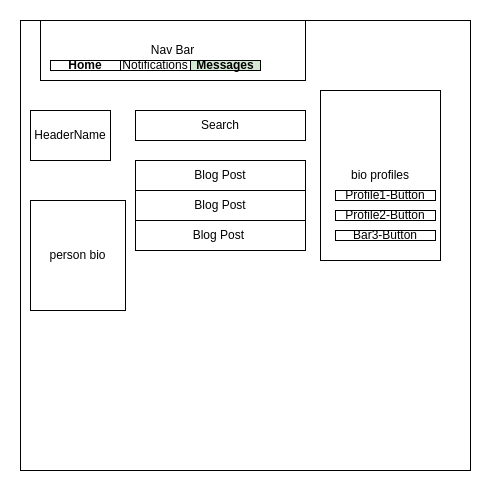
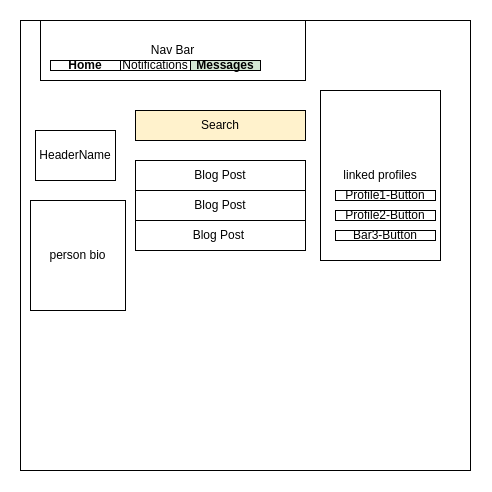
node "Search": fillcolor #ffffff -> #fff2cc
node "HeaderName": moved (71, 136) -> (76, 156)
node "bio profiles": label "bio profiles" -> "linked profiles"
